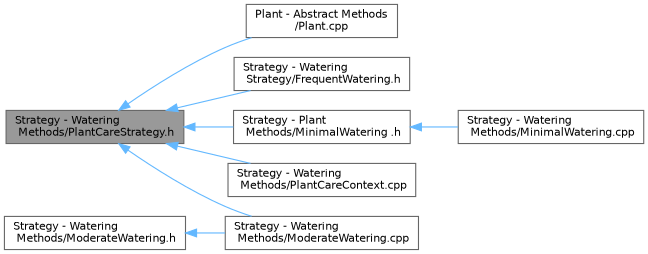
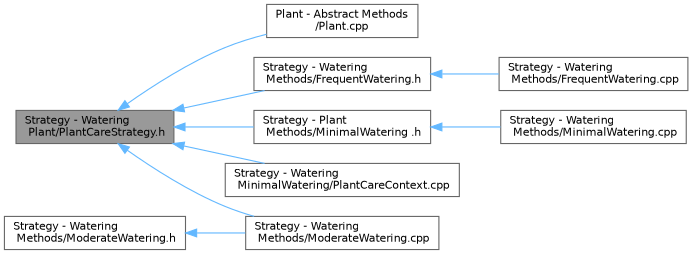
node "Strategy - Watering Strategy/FrequentWatering.h": label "Strategy - Watering Strategy/FrequentWatering.h" -> "Strategy - Watering Methods/FrequentWatering.h"
node "Strategy - Watering Methods/FrequentWatering.cpp": added
node "Strategy - Watering Methods/PlantCareStrategy.h": label "Strategy - Watering Methods/PlantCareStrategy.h" -> "Strategy - Watering Plant/PlantCareStrategy.h"
node "Strategy - Watering Methods/PlantCareContext.cpp": label "Strategy - Watering Methods/PlantCareContext.cpp" -> "Strategy - Watering MinimalWatering/PlantCareContext.cpp"
